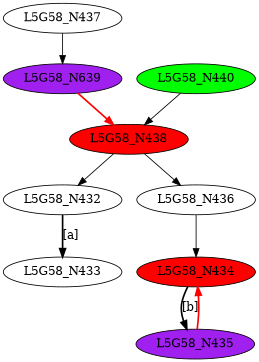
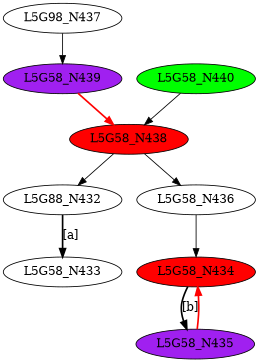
node "L5G58_N437": label "L5G58_N437" -> "L5G98_N437"
node "L5G58_N639": label "L5G58_N639" -> "L5G58_N439"
node "L5G58_N432": label "L5G58_N432" -> "L5G88_N432"
